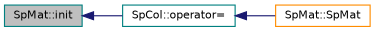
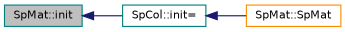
node "SpCol::operator=": label "SpCol::operator=" -> "SpCol::init="
